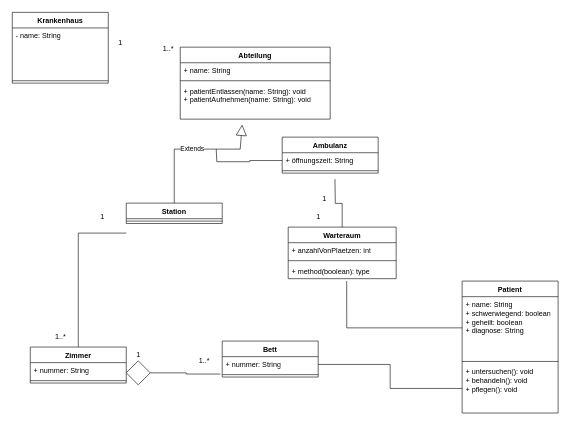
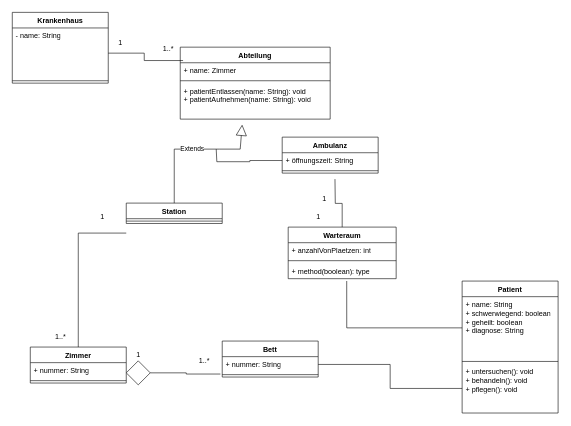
edge "- name: String" -- "Abteilung": added
node "+ name: String": label "+ name: String" -> "+ name: Zimmer"
